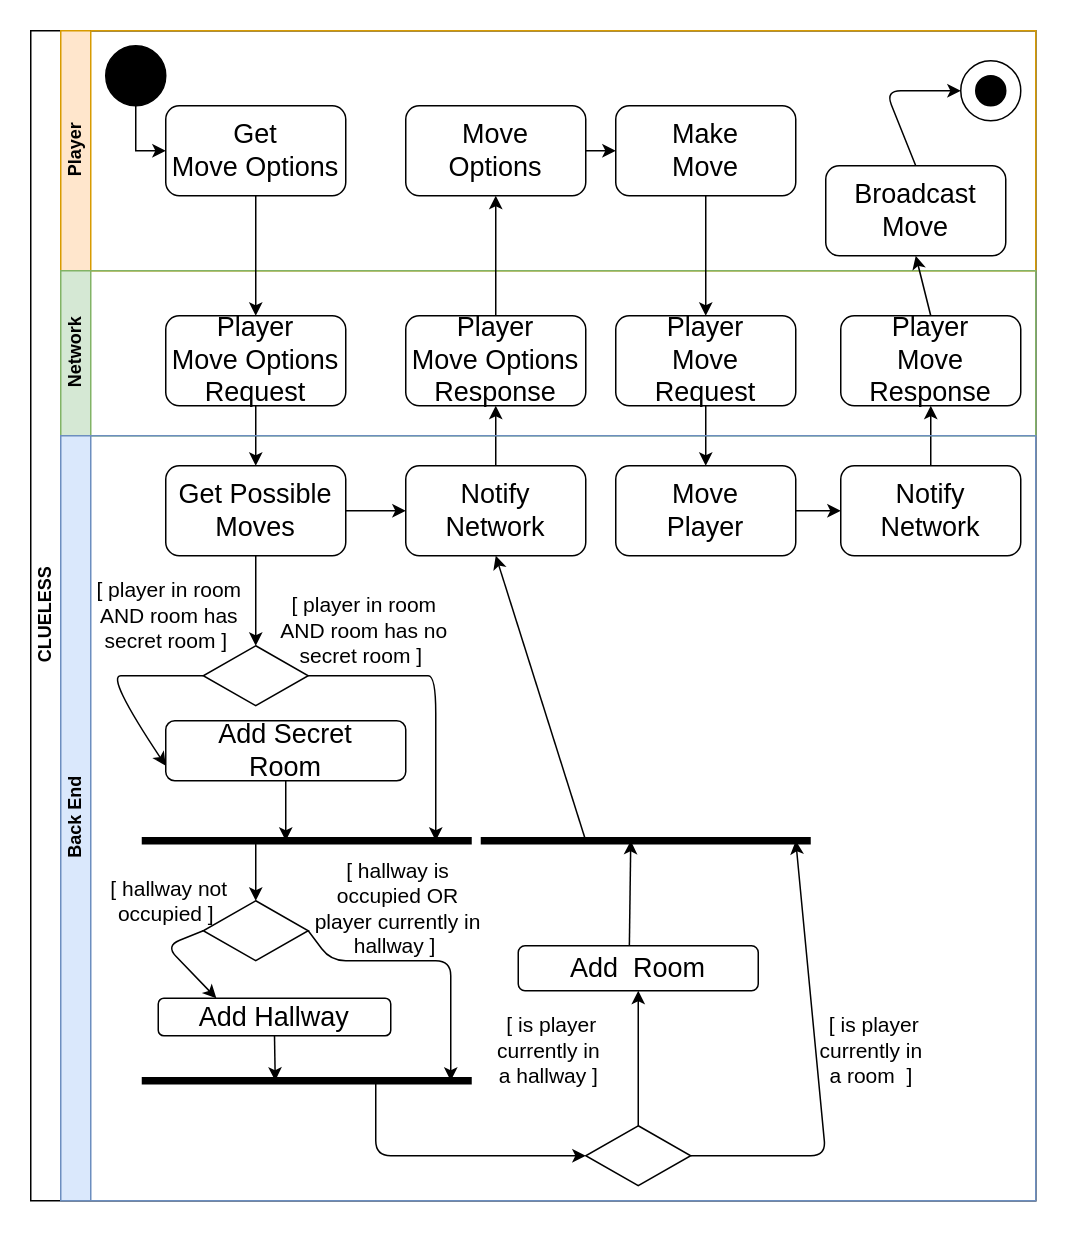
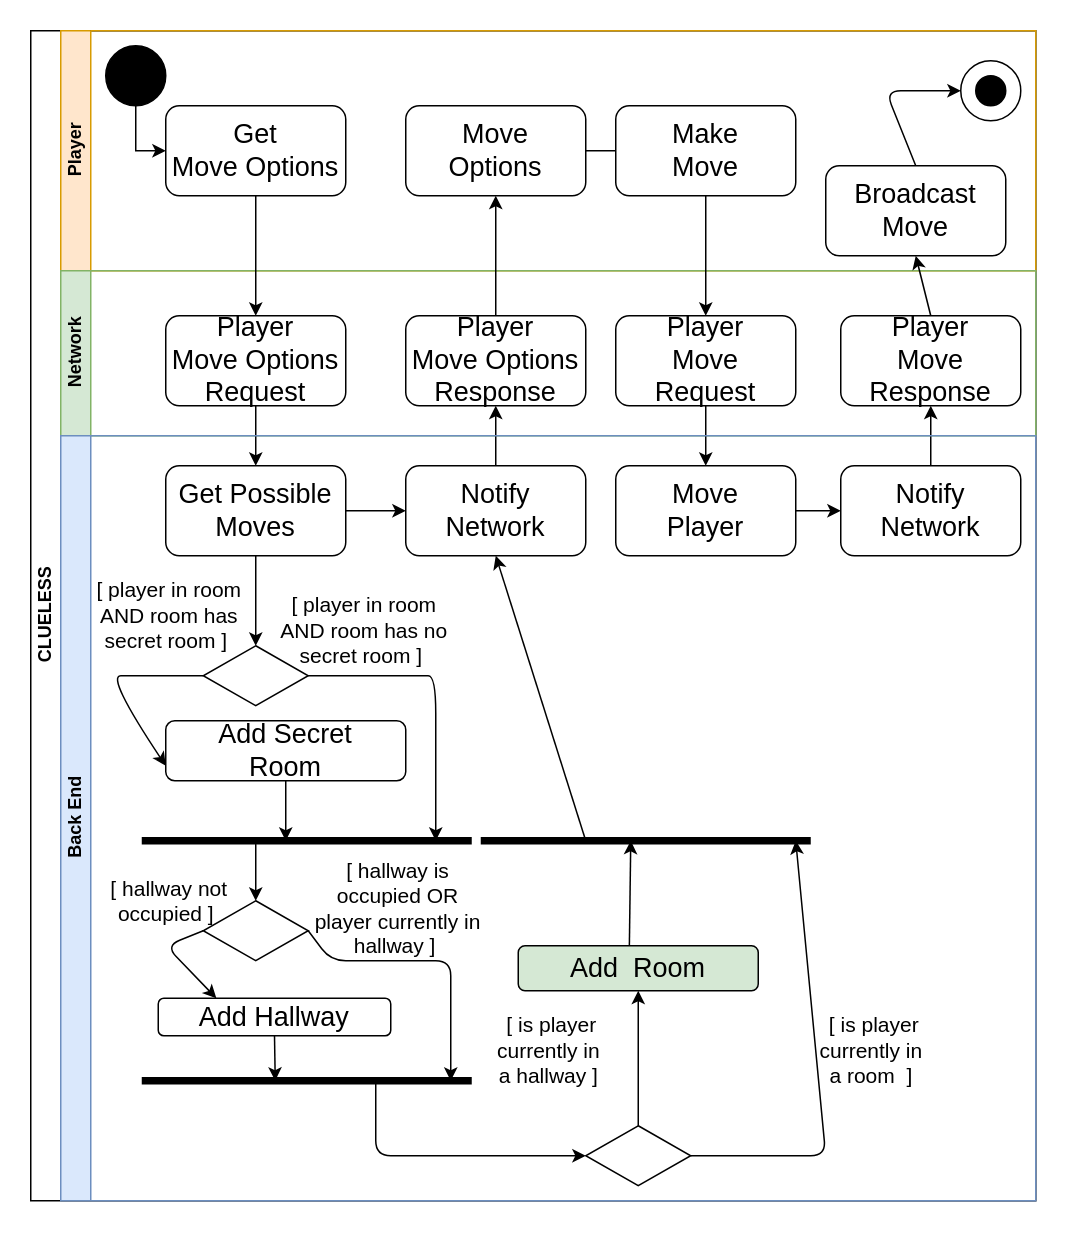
edge "Move Options" -> "Make Move": arrowhead classic -> none
node "Add Room": fillcolor #ffffff -> #d5e8d4
